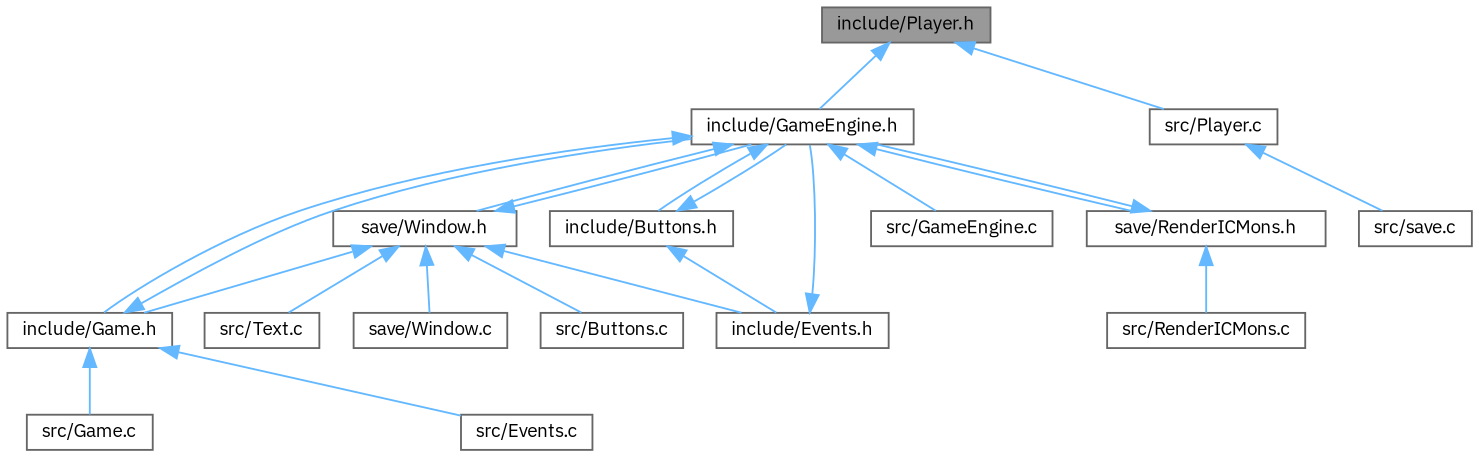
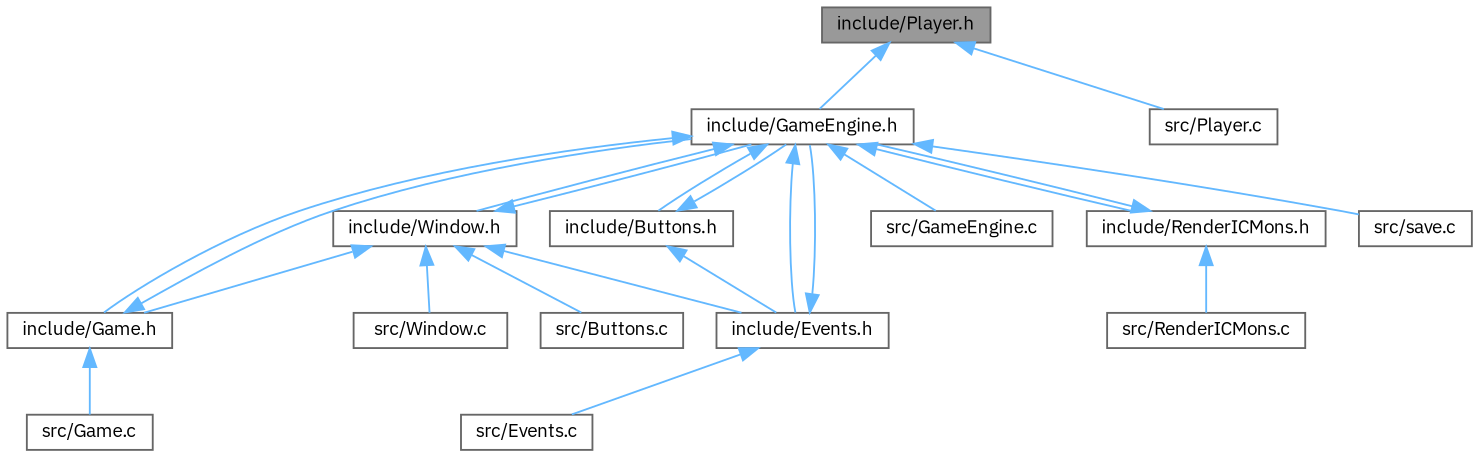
edge "src/save.c" -> "src/Player.c": now "src/save.c" -> "include/GameEngine.h"
node "save/Window.h": label "save/Window.h" -> "include/Window.h"
node "save/RenderICMons.h": label "save/RenderICMons.h" -> "include/RenderICMons.h"
edge "include/Events.h" -> "include/GameEngine.h": added
node "src/Text.c": removed
node "save/Window.c": label "save/Window.c" -> "src/Window.c"
edge "src/Events.c" -> "include/Game.h": now "src/Events.c" -> "include/Events.h"
